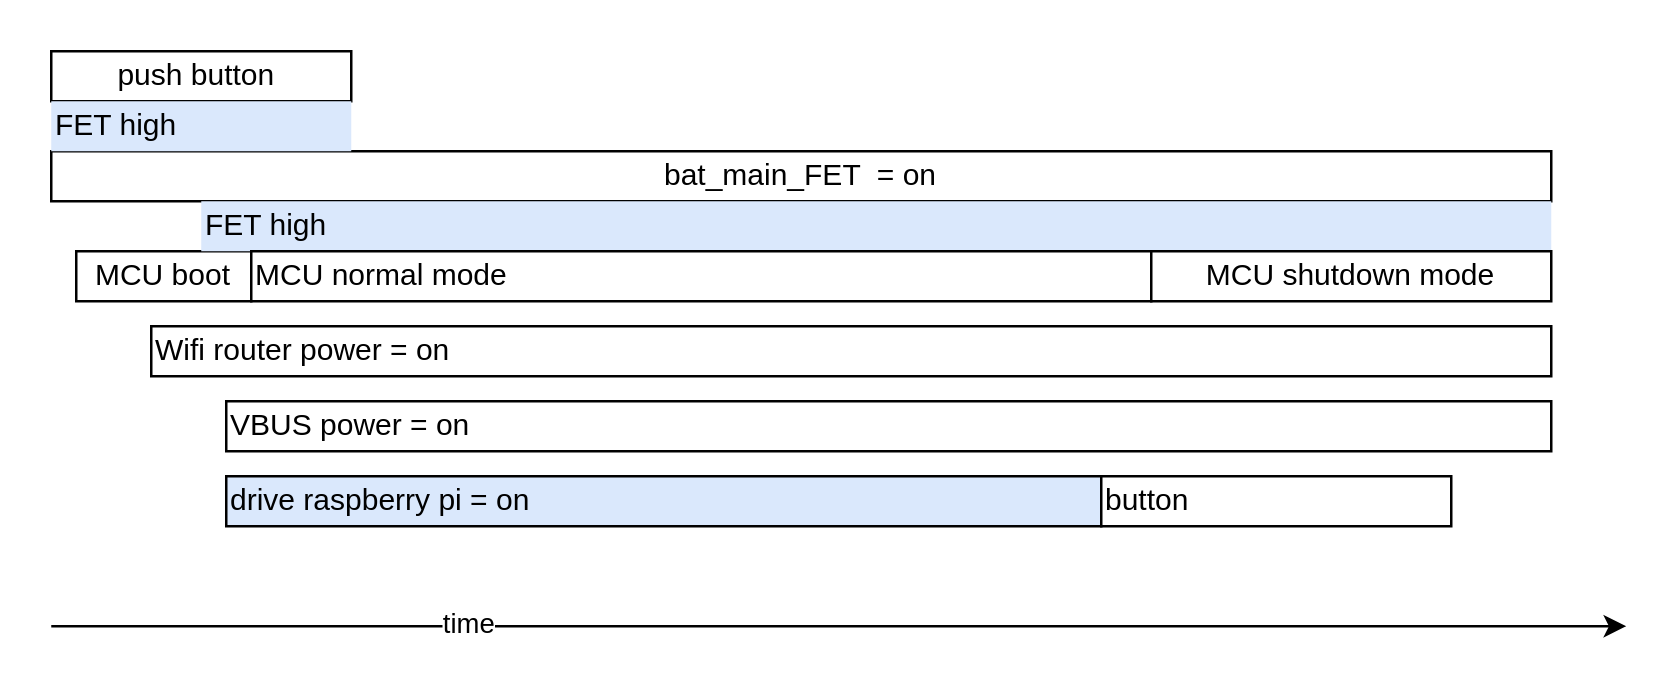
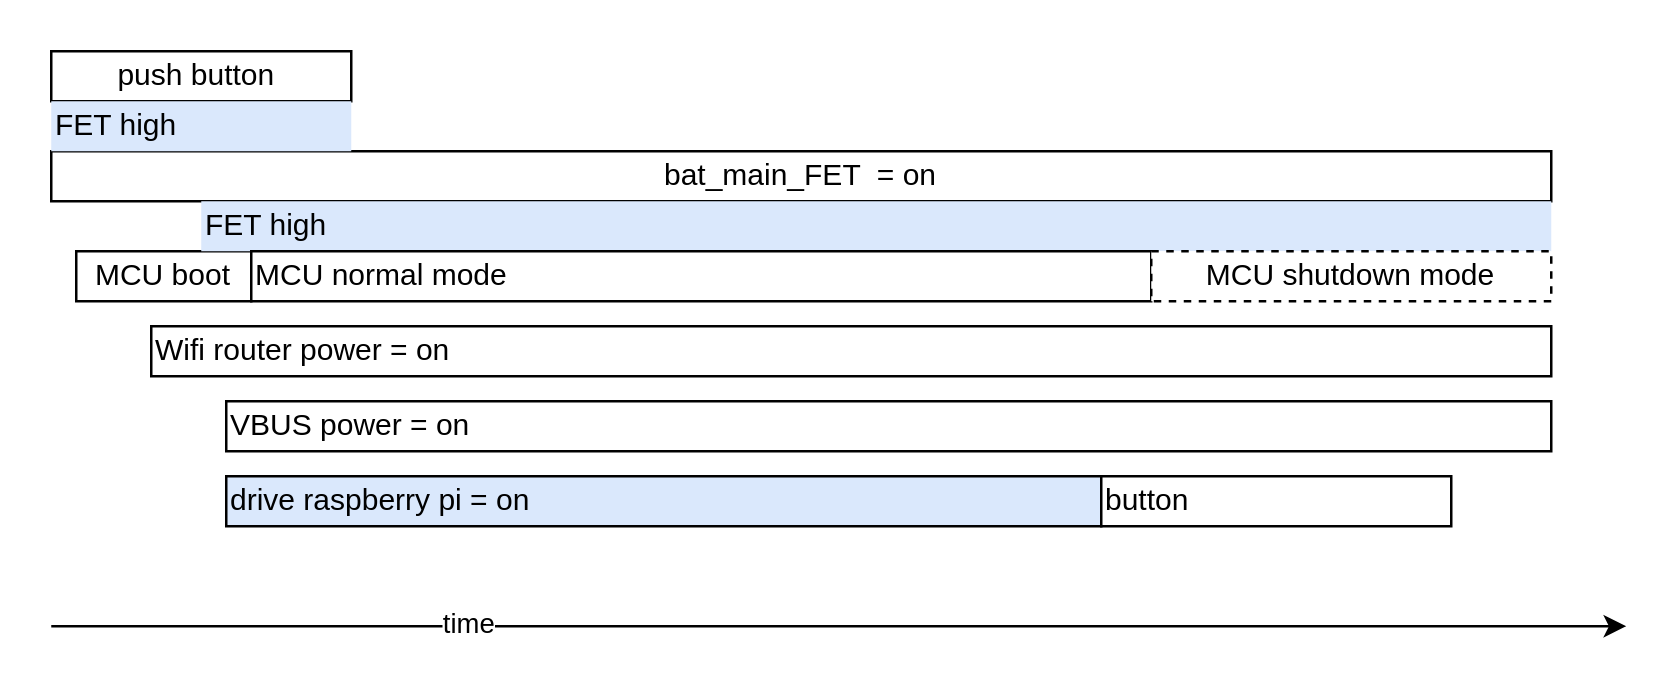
node "MCU shutdown mode": style solid -> dashed
